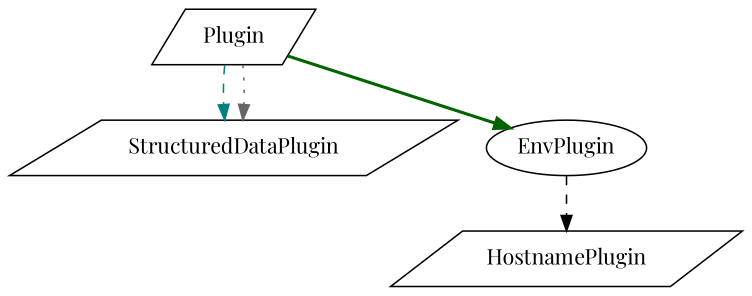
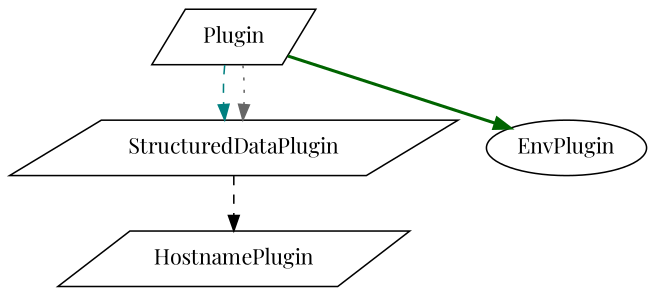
edge "EnvPlugin" -> "HostnamePlugin": now "StructuredDataPlugin" -> "HostnamePlugin"
